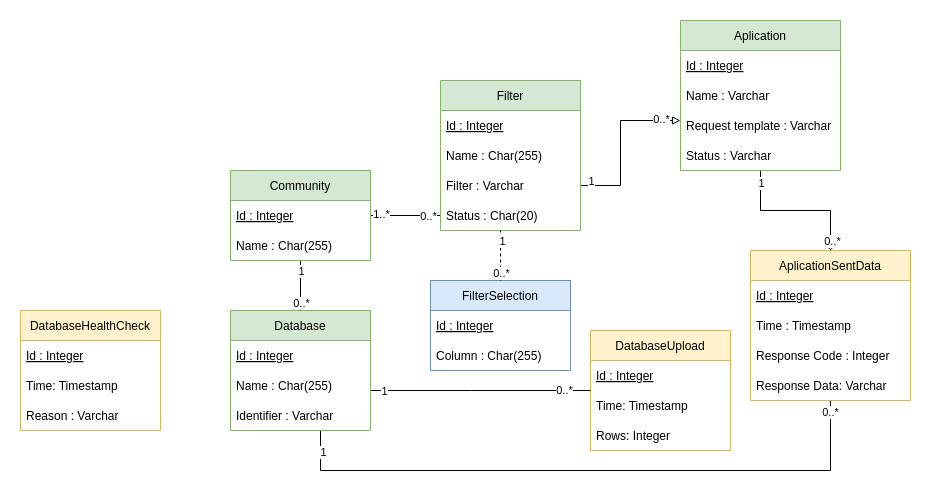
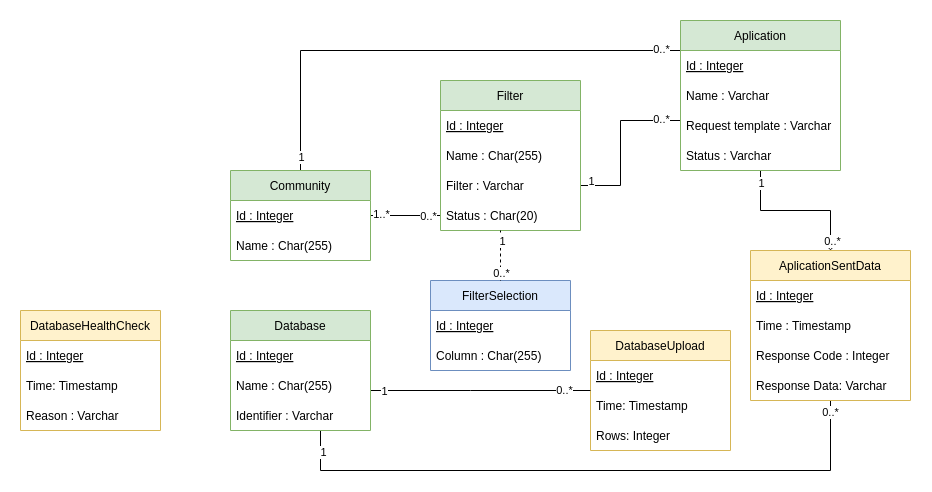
edge "Aplication" -- "Community": added, labels "0..*", "1"
edge "Filter" -> "Aplication": arrowhead block -> none
edge "Community" -- "Database": removed, labels "1", "0..*"
